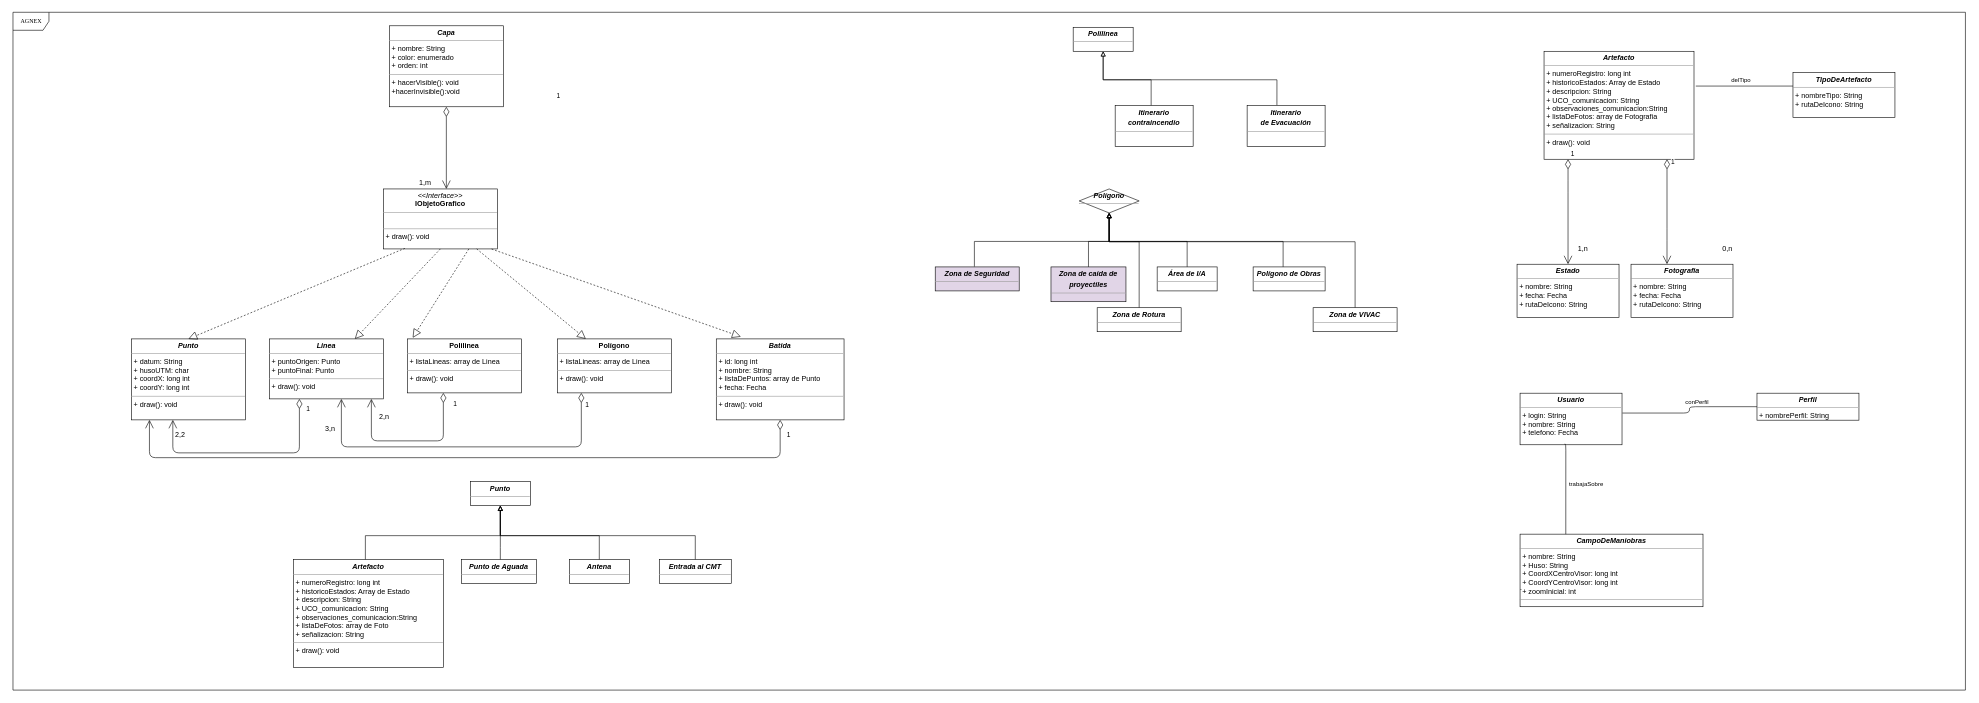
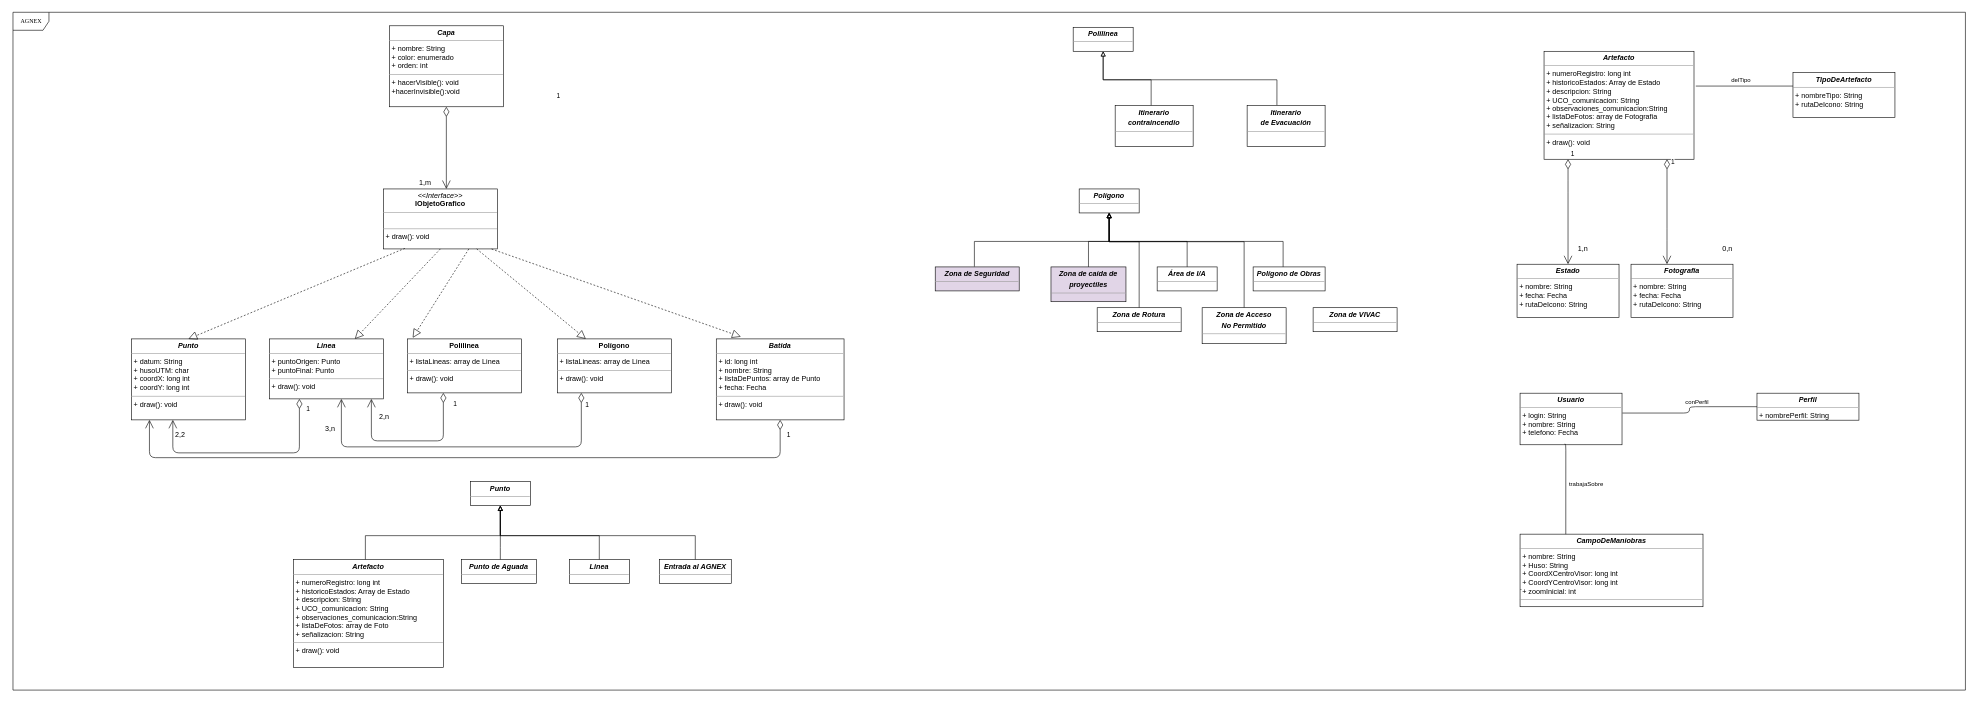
node "Polígono": shape diamond -> rectangle
edge "Zona de VIVAC" -> "Polígono": removed
edge "Zona de Acceso No Permitido" -> "Polígono": added
node "Zona de Acceso No Permitido": added
node "Antena": label "Antena" -> "Linea"
node "Entrada al CMT": label "Entrada al CMT" -> "Entrada al AGNEX"
